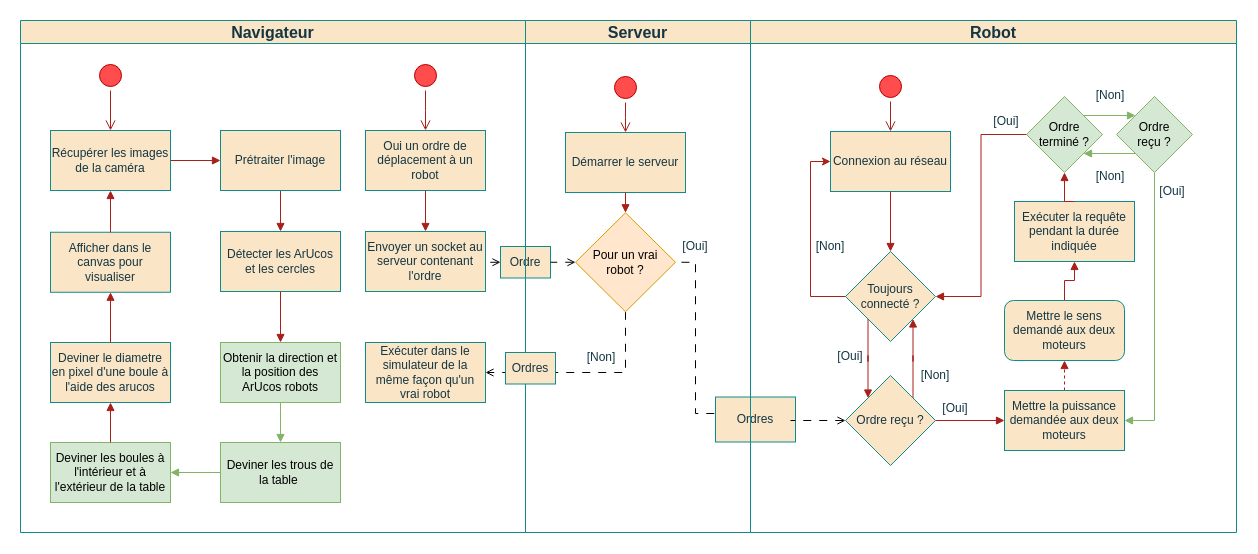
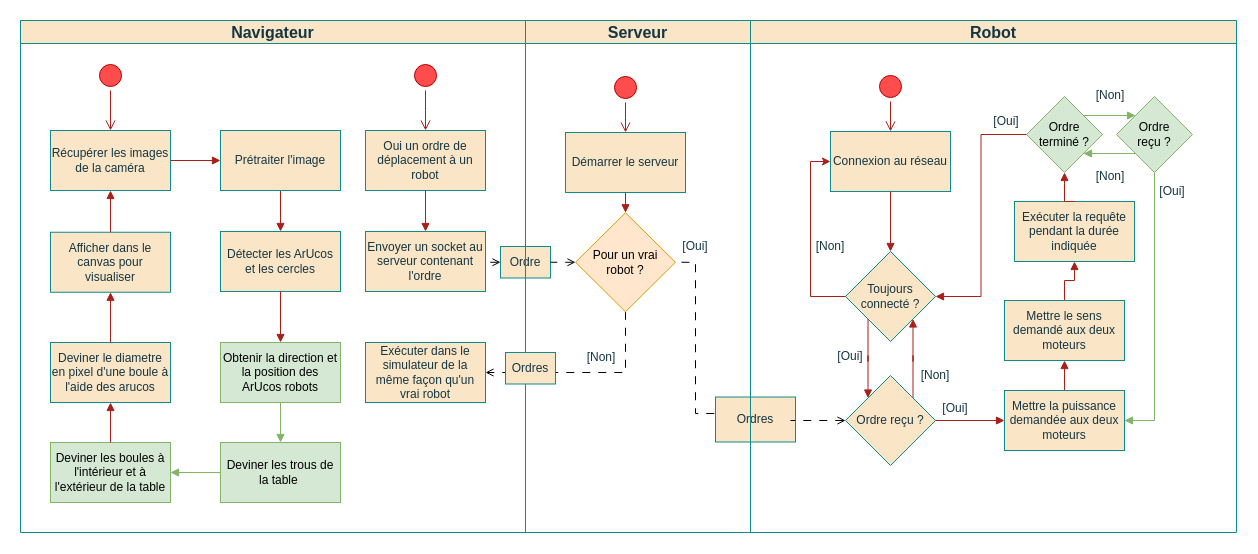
node "Mettre le sens demandé aux deux moteurs": shape rounded rectangle -> rectangle
edge "Mettre la puissance demandée aux deux moteurs" -> "Mettre le sens demandé aux deux moteurs": style dashed -> solid
